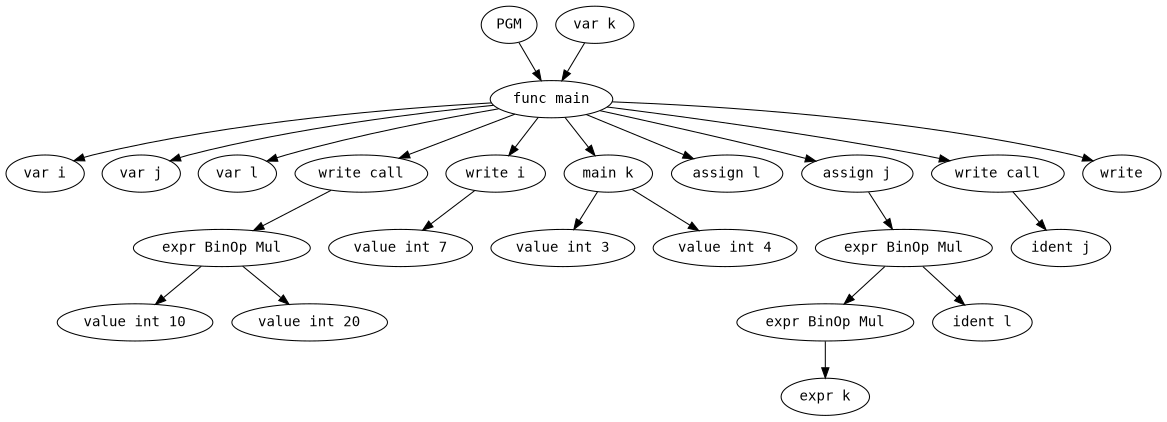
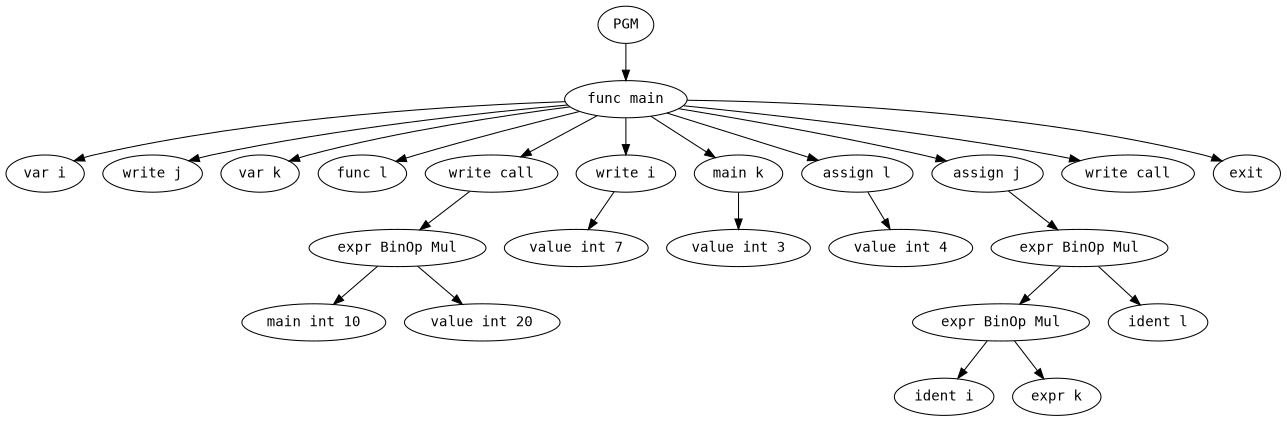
edge "var k" -> "func main": reversed
node "var j": label "var j" -> "write j"
node "var l": label "var l" -> "func l"
node "write": label "write" -> "exit"
edge "main k" -> "value int 4": now "assign l" -> "value int 4"
node "ident j": removed
node "value int 10": label "value int 10" -> "main int 10"
node "ident i": added
